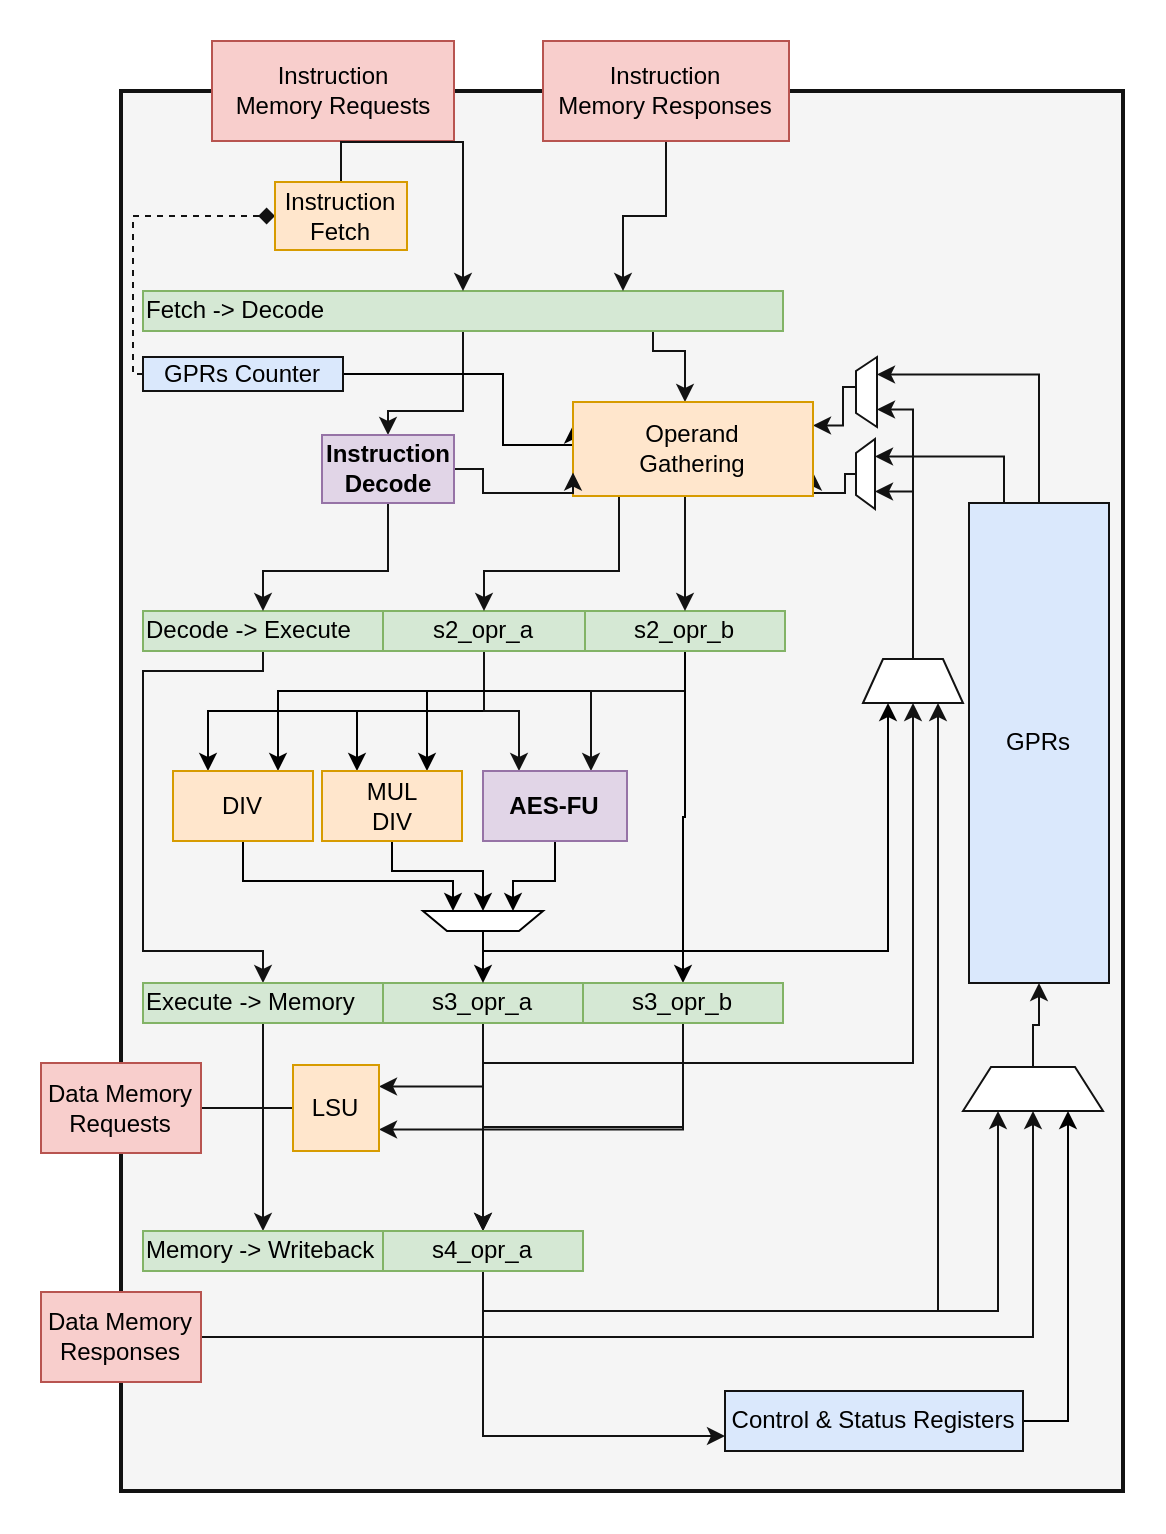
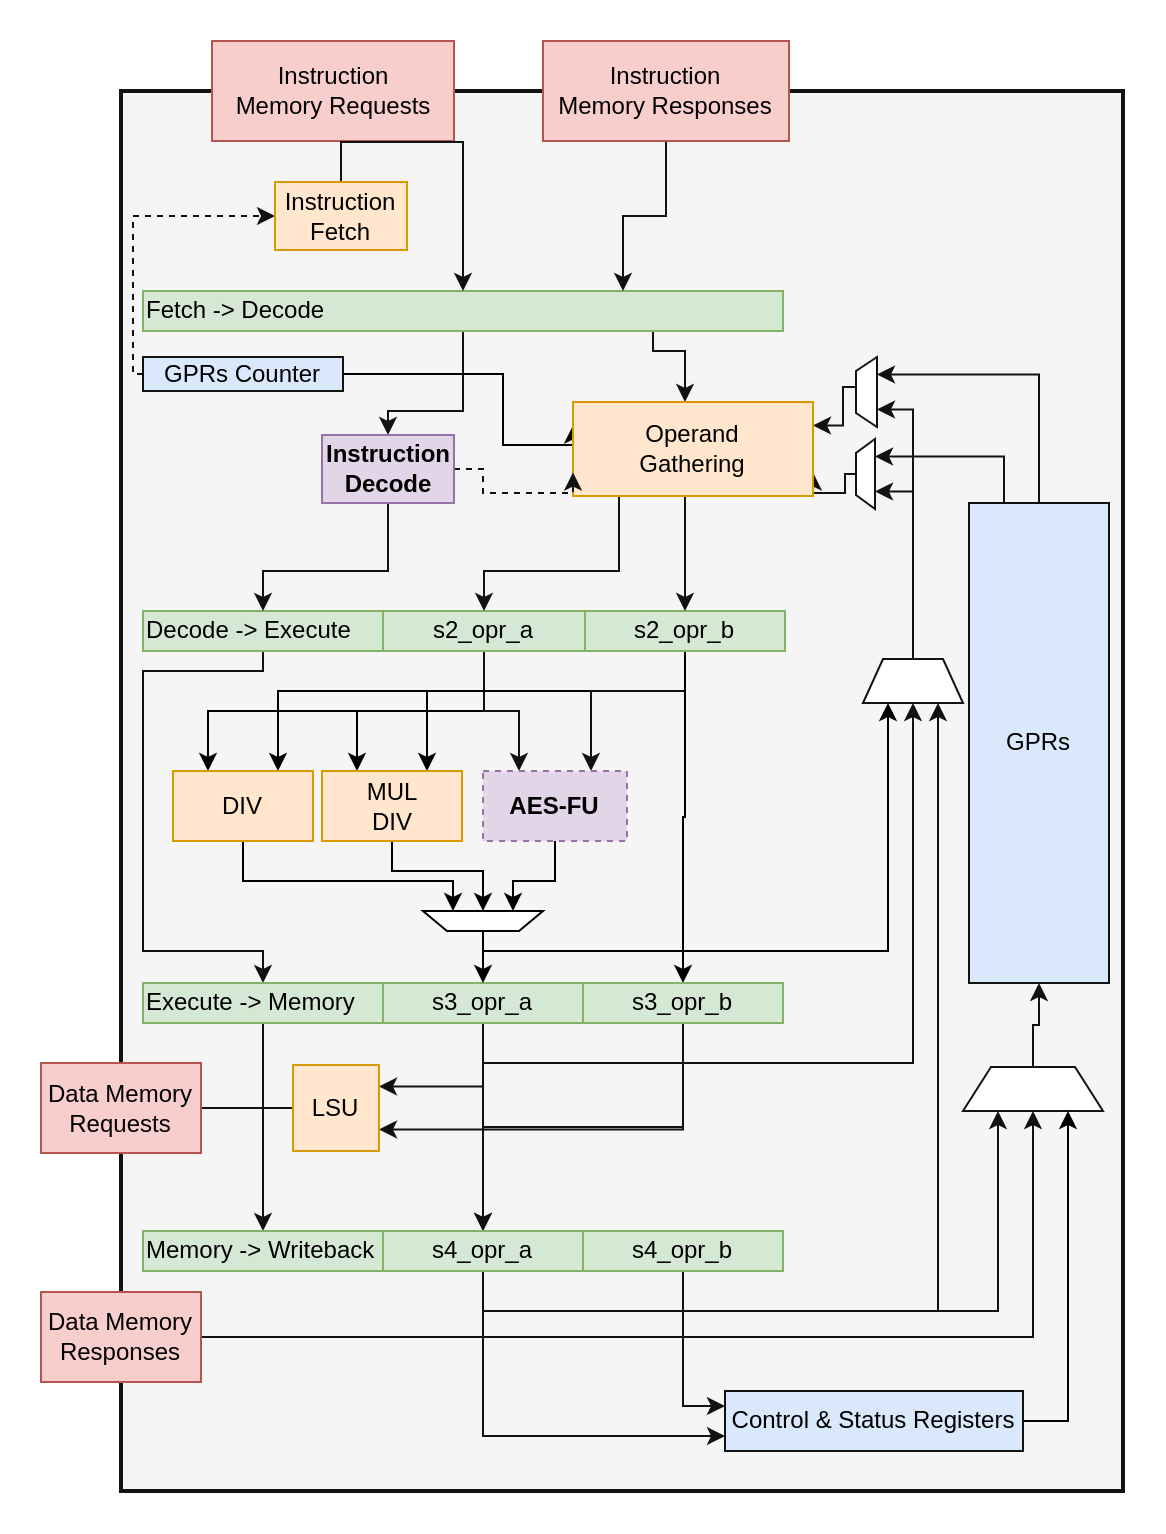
edge "GPRs Counter" -> "Instruction Fetch": arrowhead diamond -> classic
edge "Instruction Decode" -> "Operand Gathering": style solid -> dashed
node "AES-FU": style solid -> dashed
node "s4_opr_b": added
edge "s4_opr_b" -> "Control & Status Registers": added
